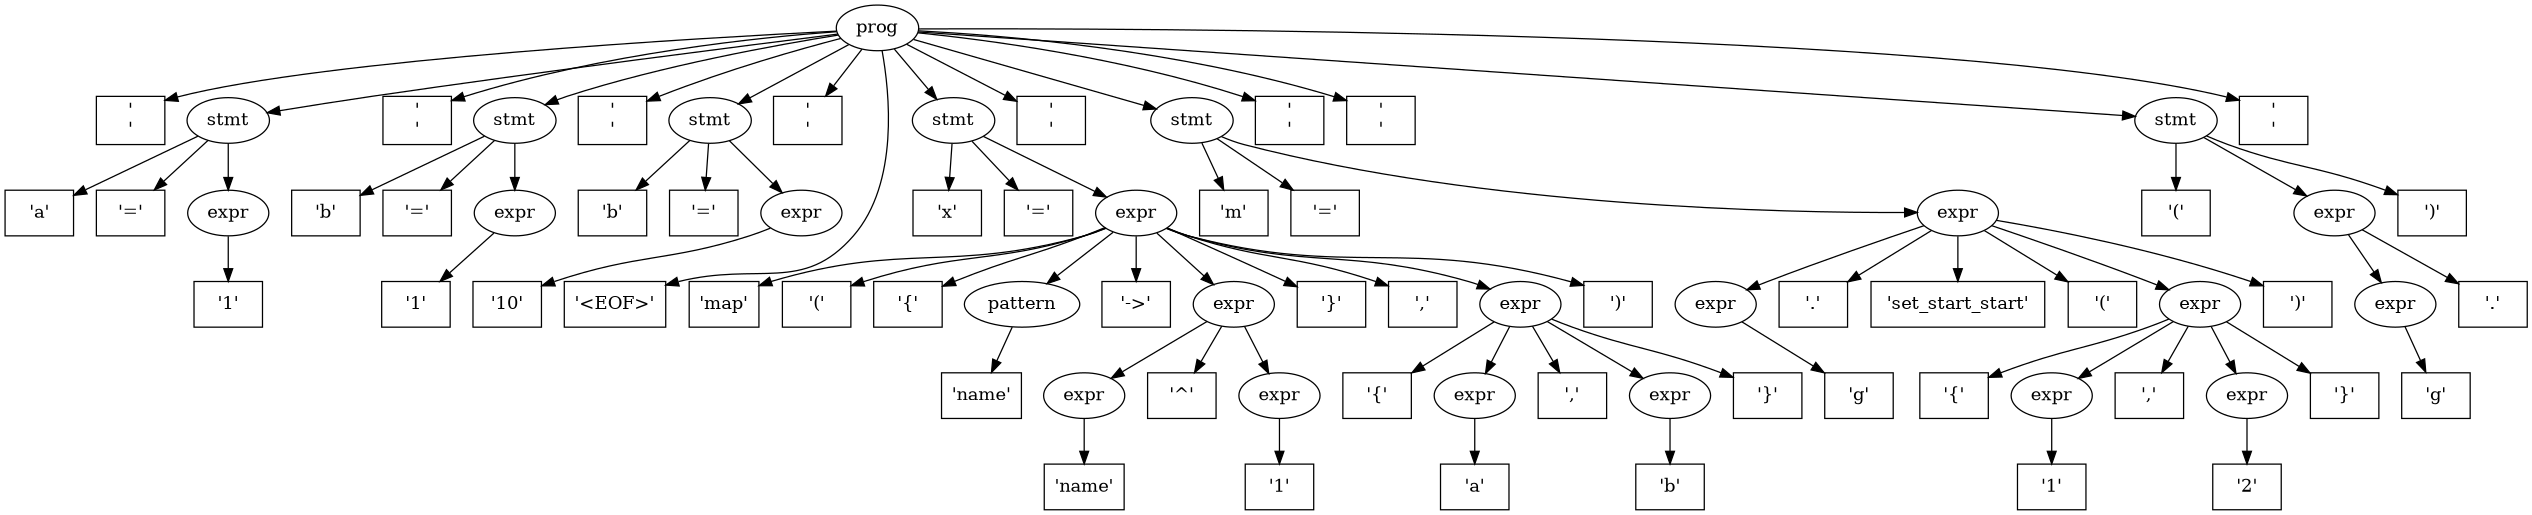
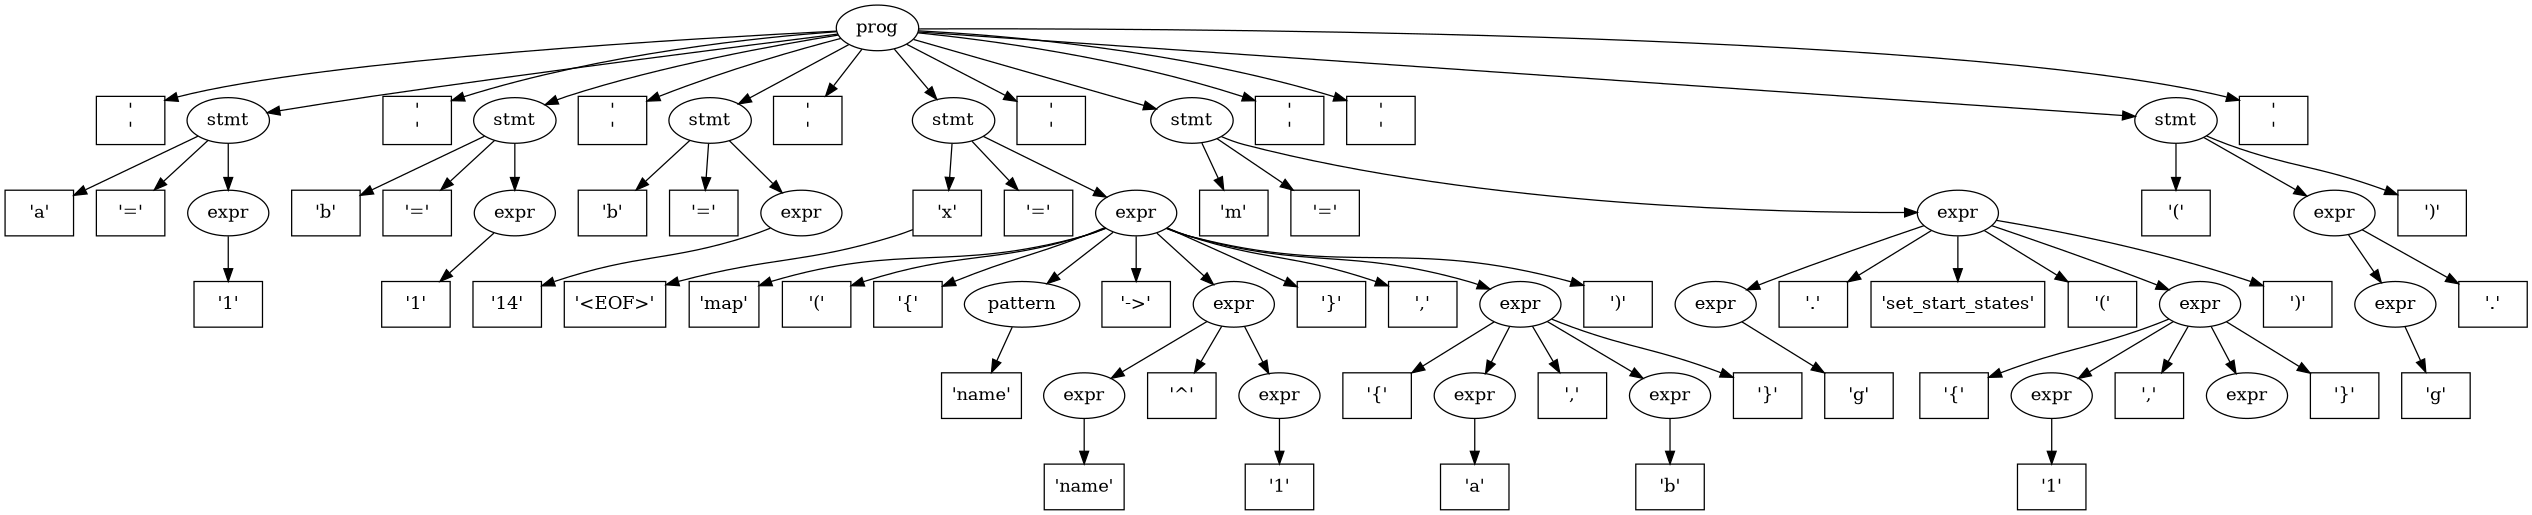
edge "prog" -> "'<EOF>'": now "'x'" -> "'<EOF>'"
node "'10'": label "'10'" -> "'14'"
node "'set_start_start'": label "'set_start_start'" -> "'set_start_states'"
node "'2'": removed
